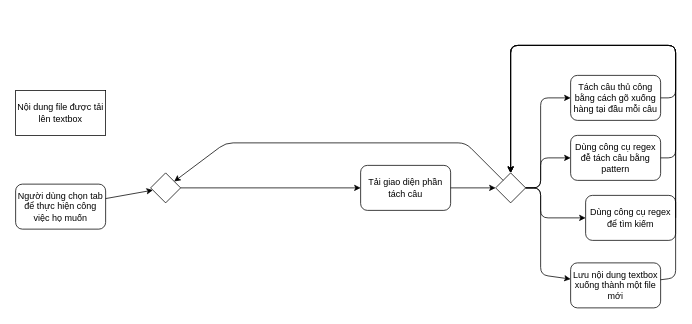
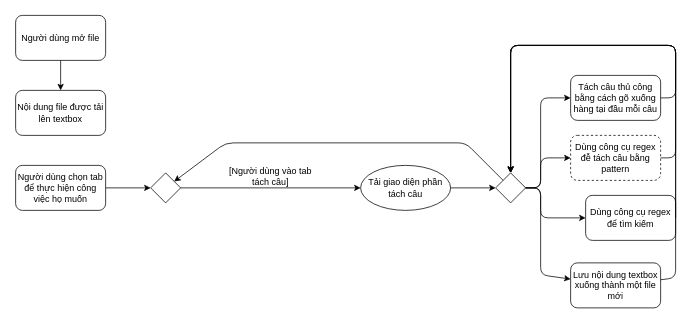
node "Người dùng mở file": added
edge "Người dùng mở file" -> "Nội dung file được tải lên textbox": added
node "Nội dung file được tải lên textbox": shape rectangle -> rounded rectangle
node "Dùng công cụ regex đễ tách câu bằng pattern": style solid -> dashed
node "[Người dùng vào tab tách câu]": added
node "Tải giao diện phần tách câu": shape rounded rectangle -> ellipse
node "Người dùng chọn tab để thực hiện công việc họ muốn": moved (60, 207) -> (60, 188)
